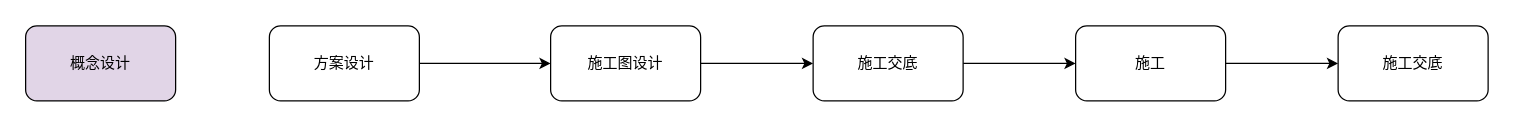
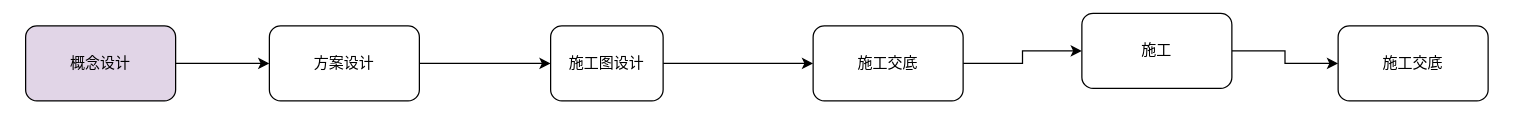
edge "概念设计" -> "方案设计": added
node "施工图设计": size 150x75 -> 113x75
node "施工": moved (1151, 63) -> (1157, 51)
